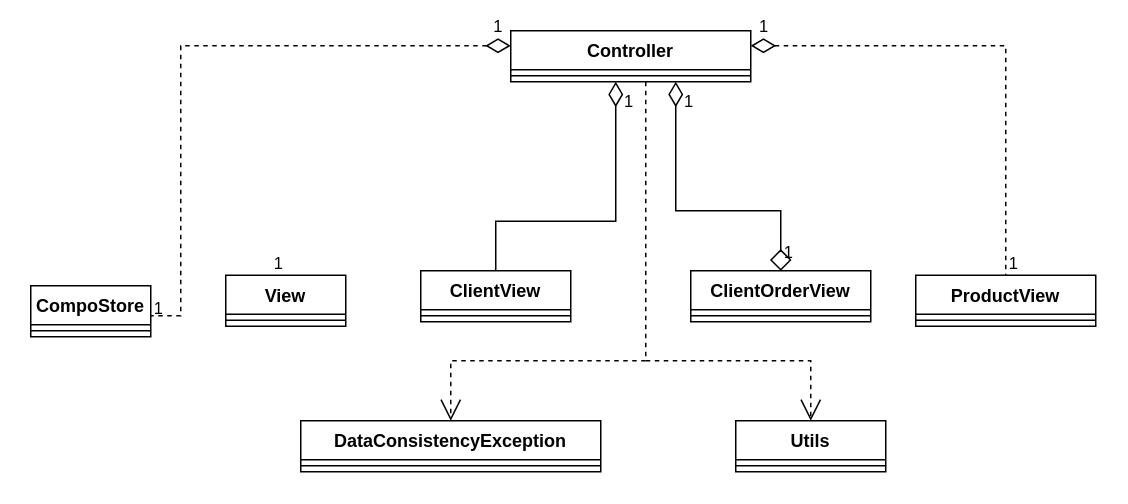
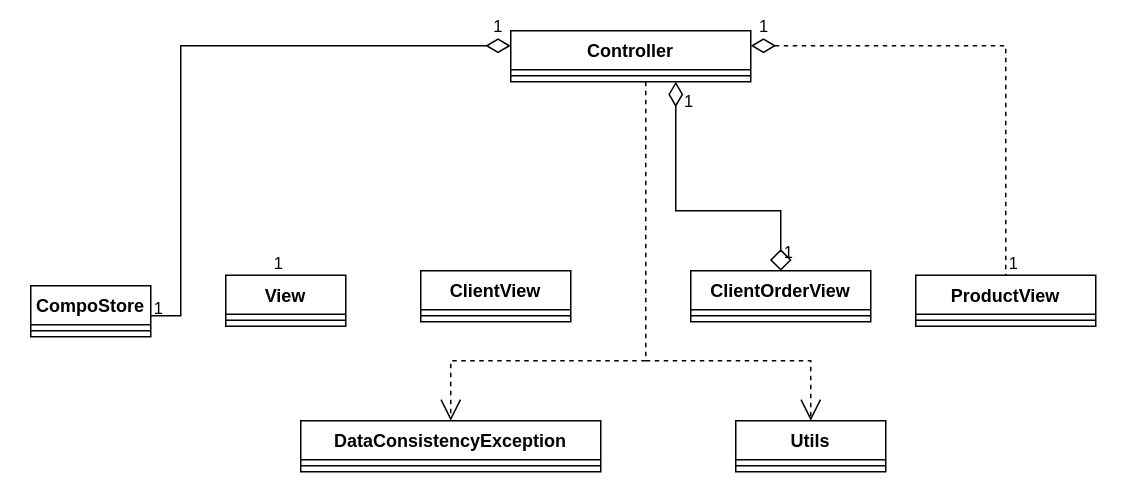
edge "CompoStore" -> "Controller": style dashed -> solid
edge "ClientView" -> "Controller": removed, label "1"
